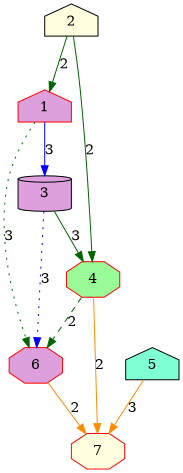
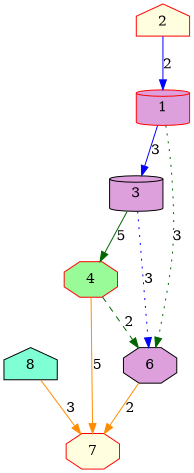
node "2": color #000000 -> #ff0000
edge "2" -> "1": color darkgreen -> blue
node "1": shape house -> cylinder
edge "2" -> "4": removed, label "2"
edge "3" -> "4": label "3" -> "5"
node "6": color #ff0000 -> #000000
edge "4" -> "7": label "2" -> "5"
node "5": label "5" -> "8"
